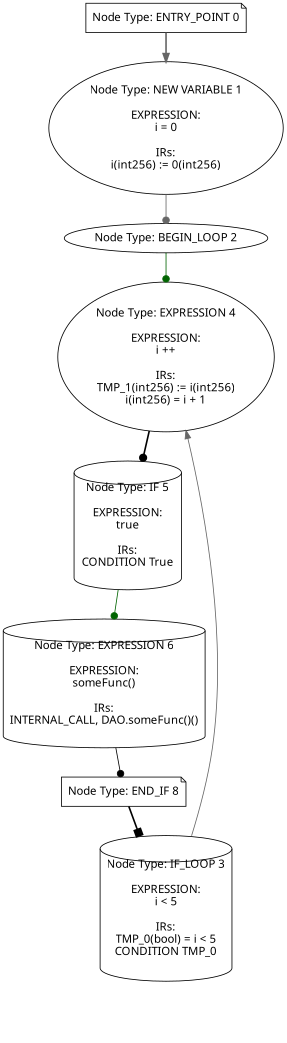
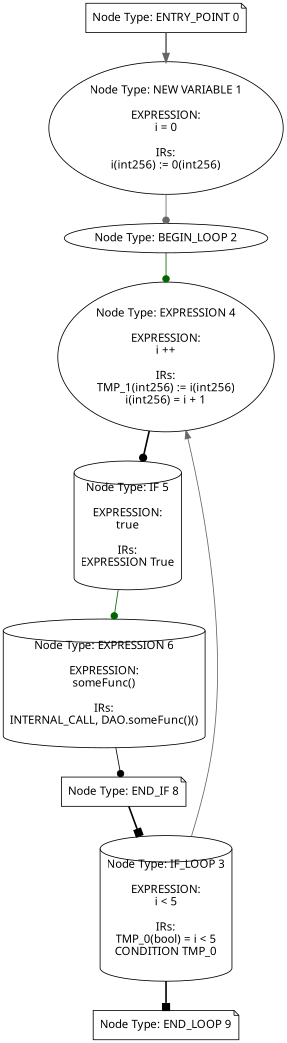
node "Node Type: IF 5 EXPRESSION: true IRs: CONDITION True": label "Node Type: IF 5 EXPRESSION: true IRs: CONDITION True" -> "Node Type: IF 5 EXPRESSION: true IRs: EXPRESSION True"
node "Node Type: END_LOOP 9": added
